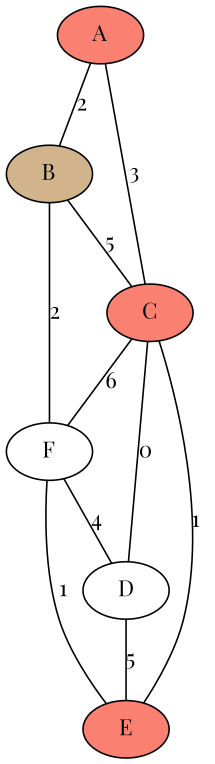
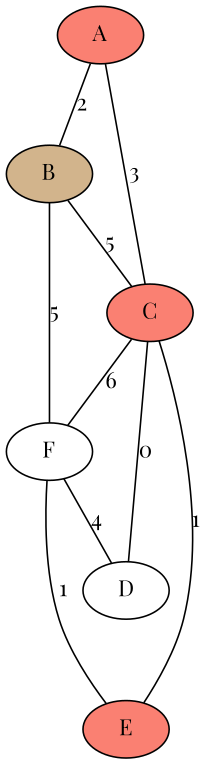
edge "B" -- "F": label "2" -> "5"
edge "D" -- "E": removed, label "5"
